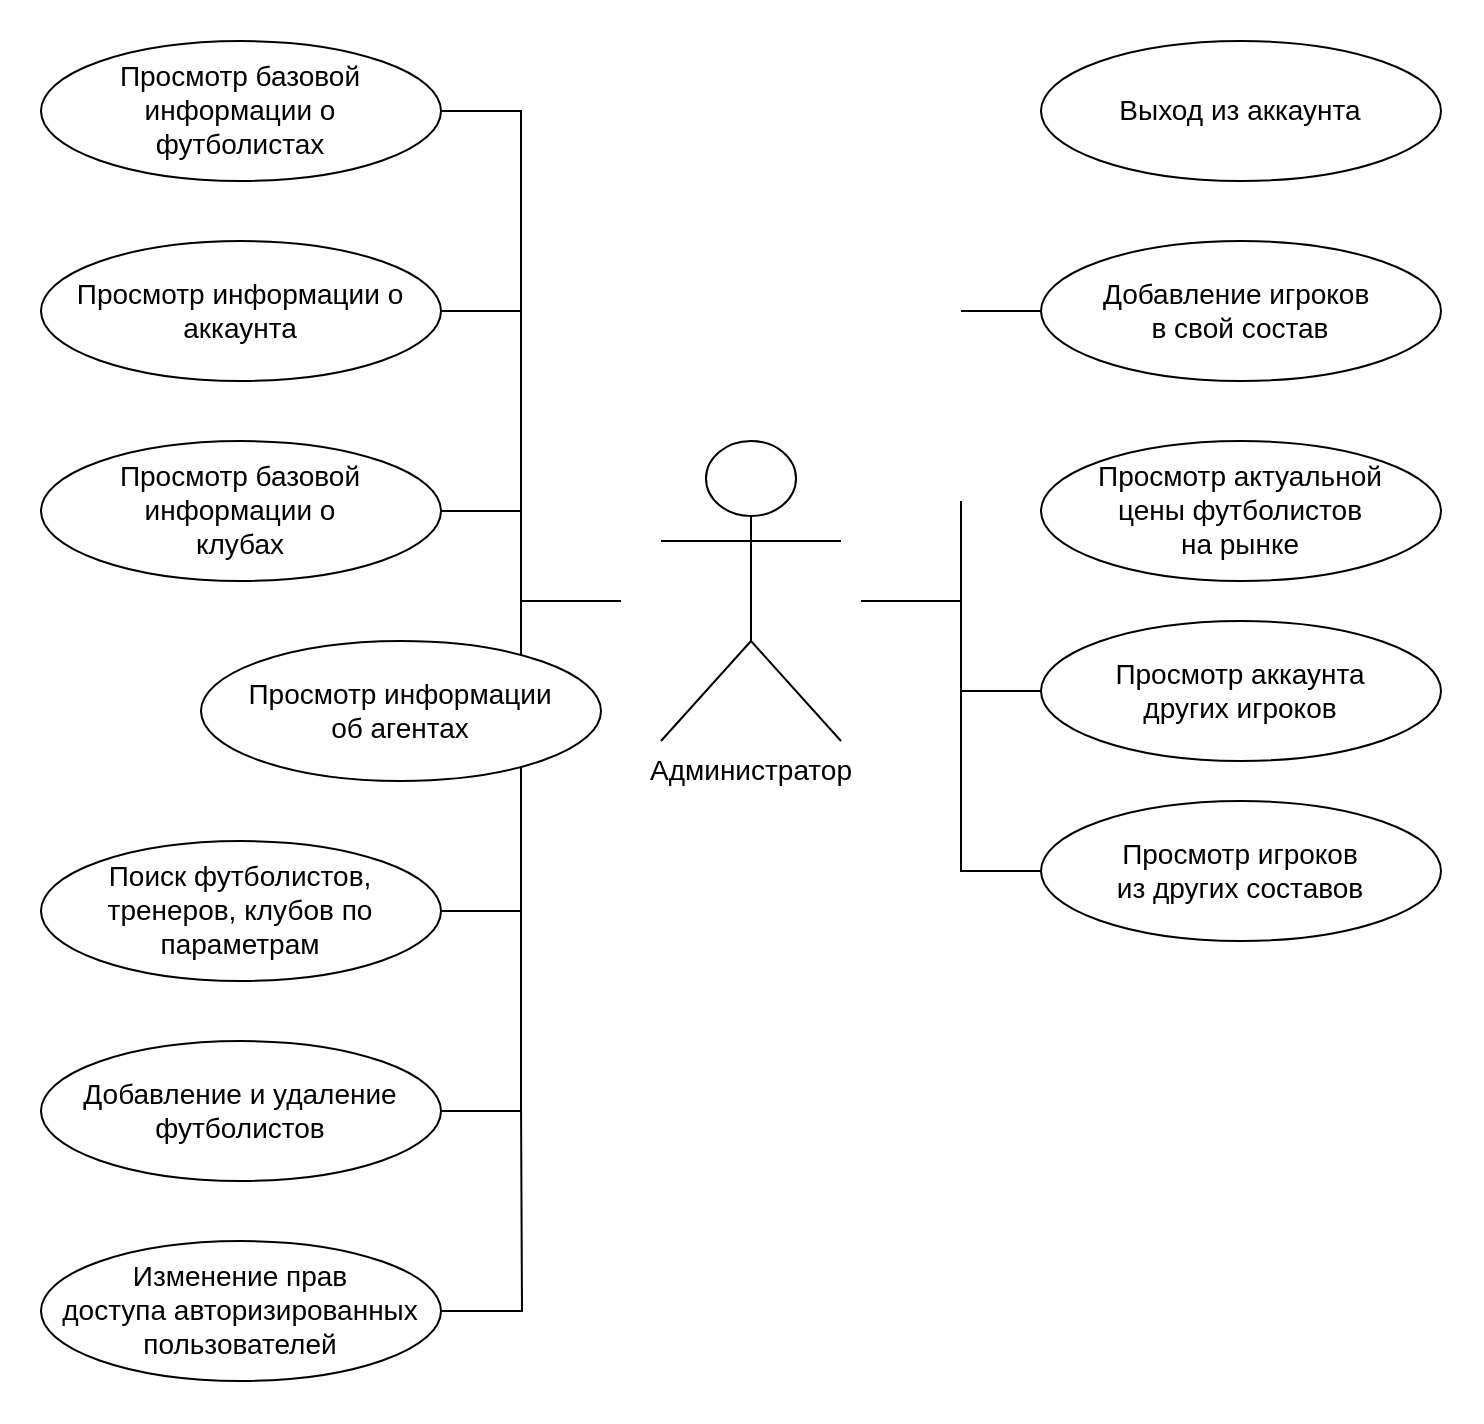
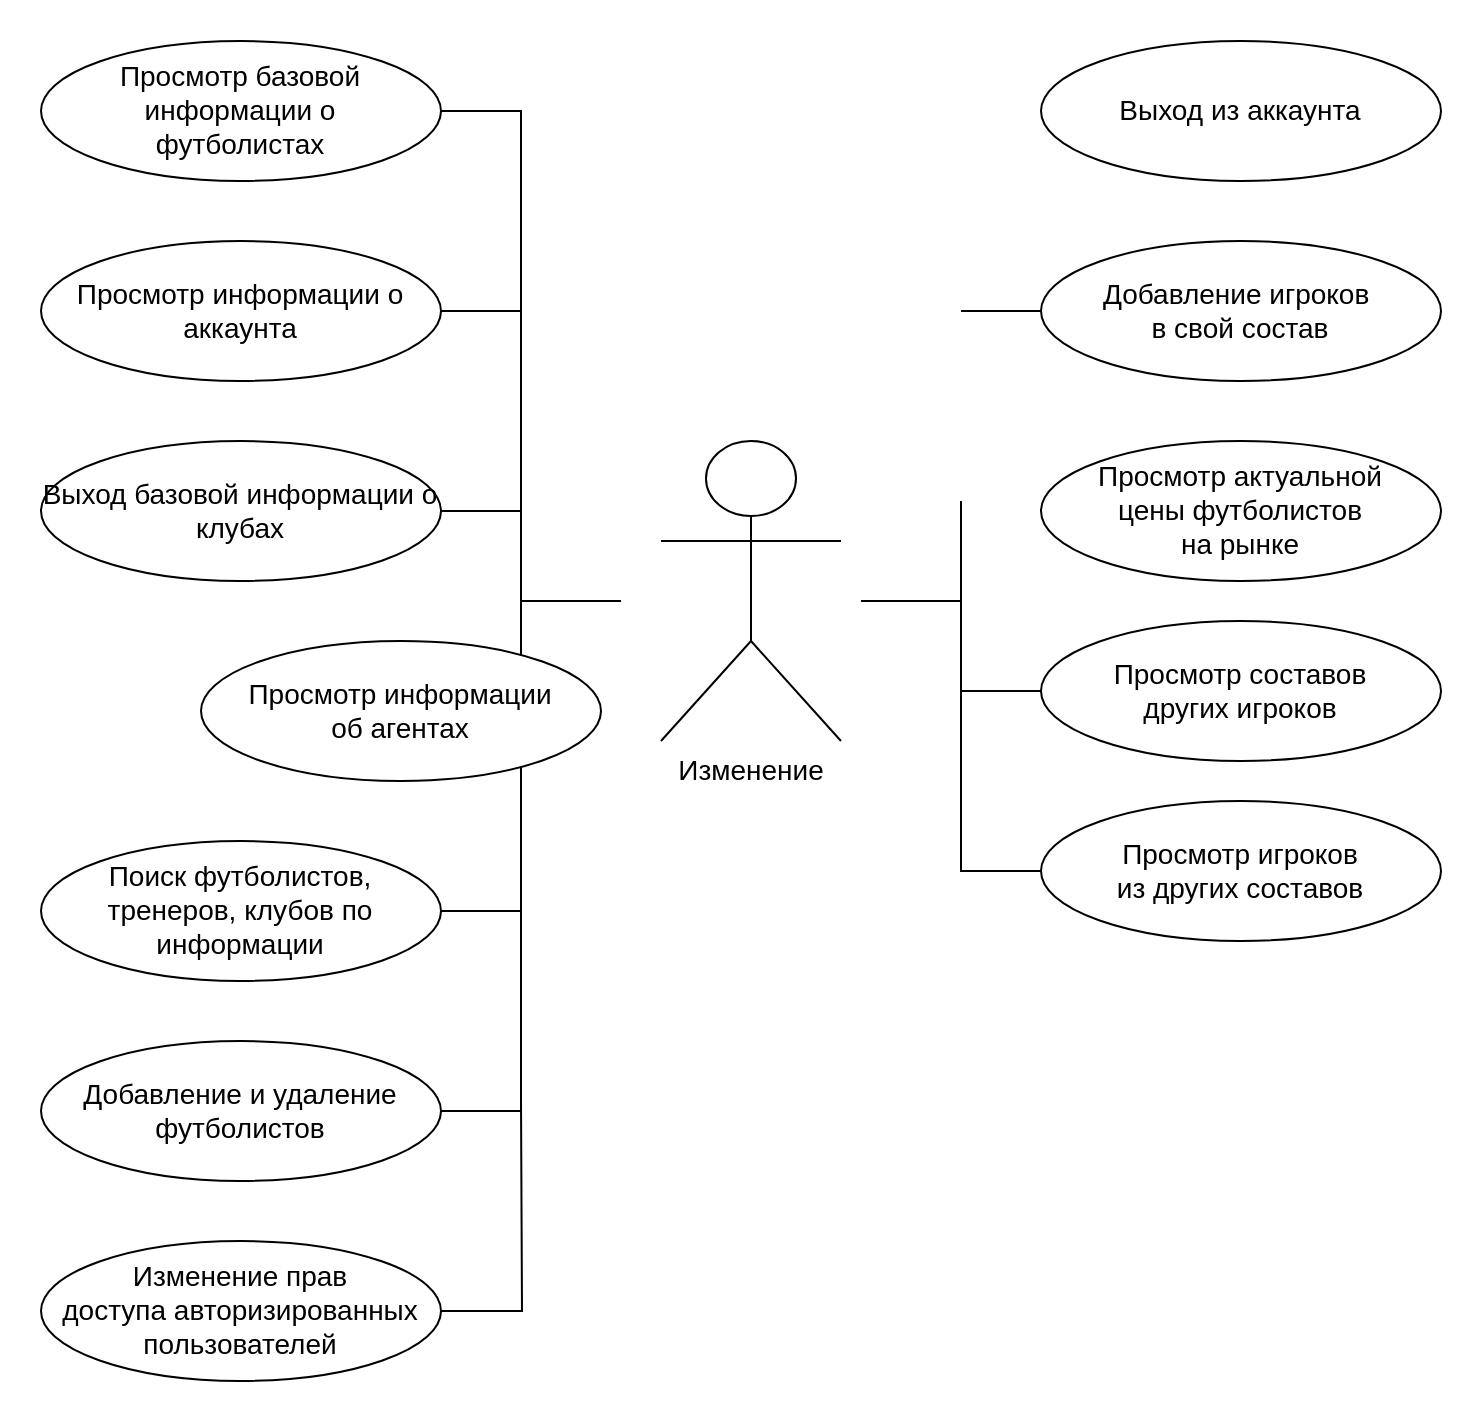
node "Просмотр базовой информации о клубах": label "Просмотр базовой информации о клубах" -> "Выход базовой информации о клубах"
node "Просмотр аккаунта других игроков": label "Просмотр аккаунта других игроков" -> "Просмотр составов других игроков"
node "Администратор": label "Администратор" -> "Изменение"
node "Поиск футболистов, тренеров, клубов по параметрам": label "Поиск футболистов, тренеров, клубов по параметрам" -> "Поиск футболистов, тренеров, клубов по информации"
